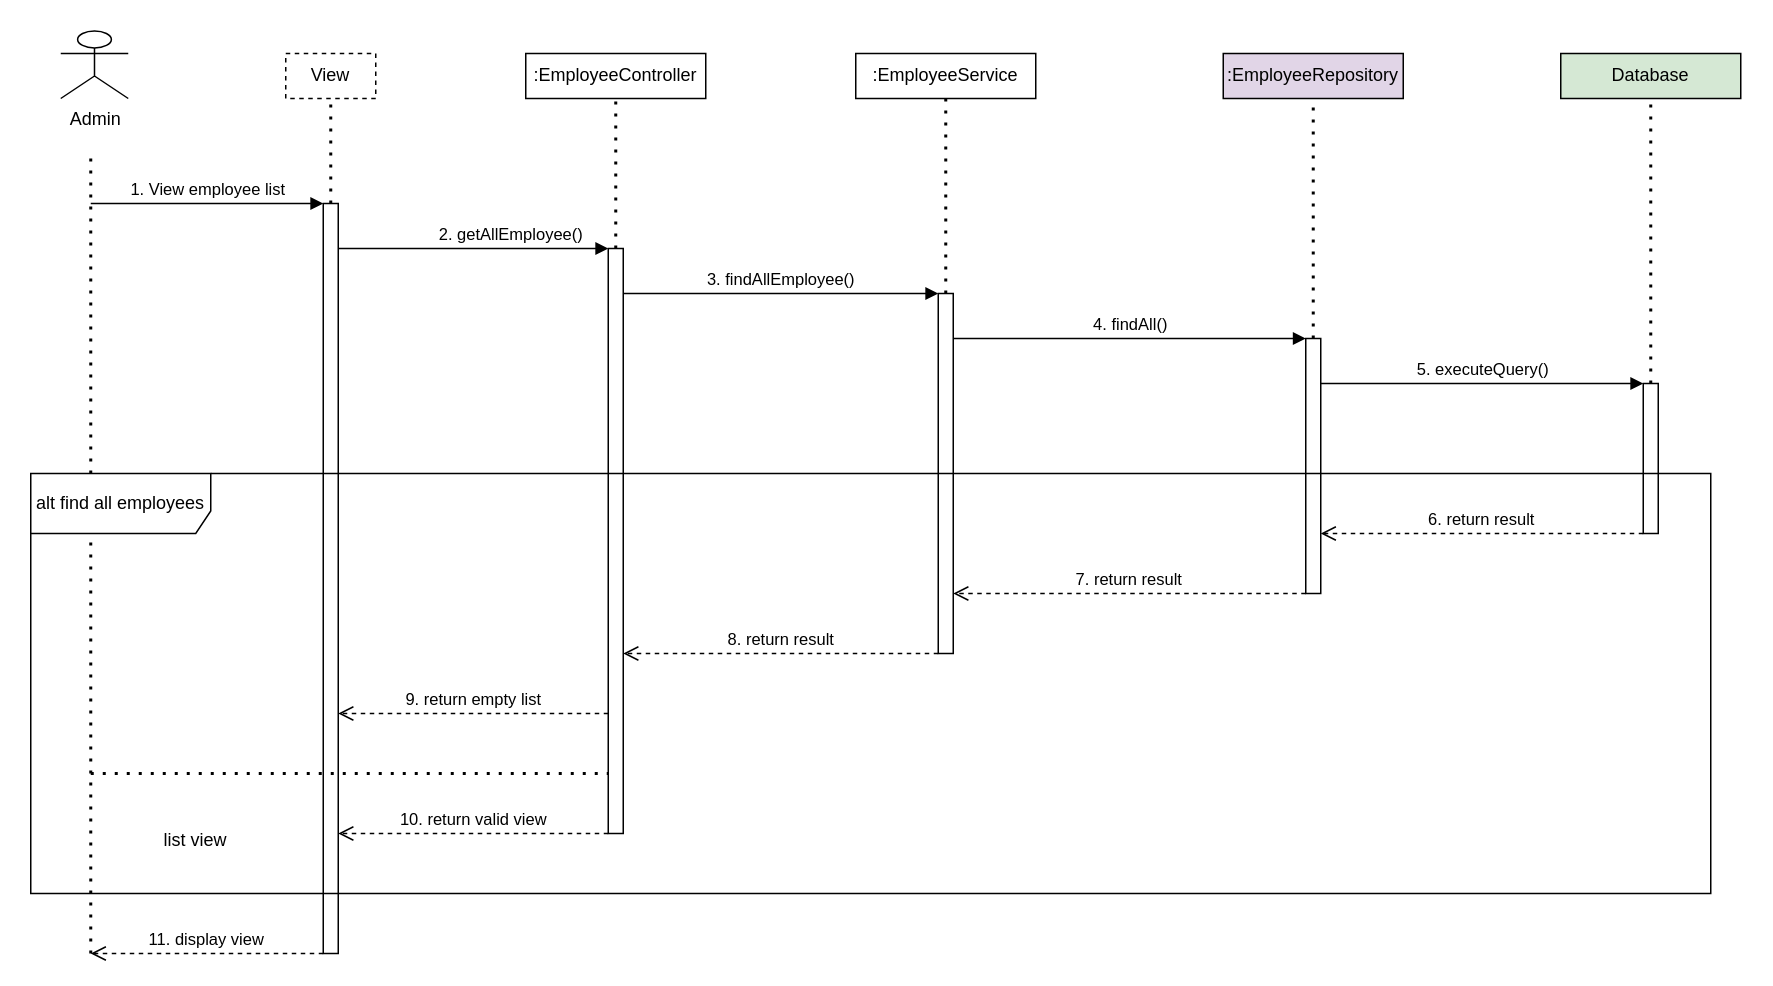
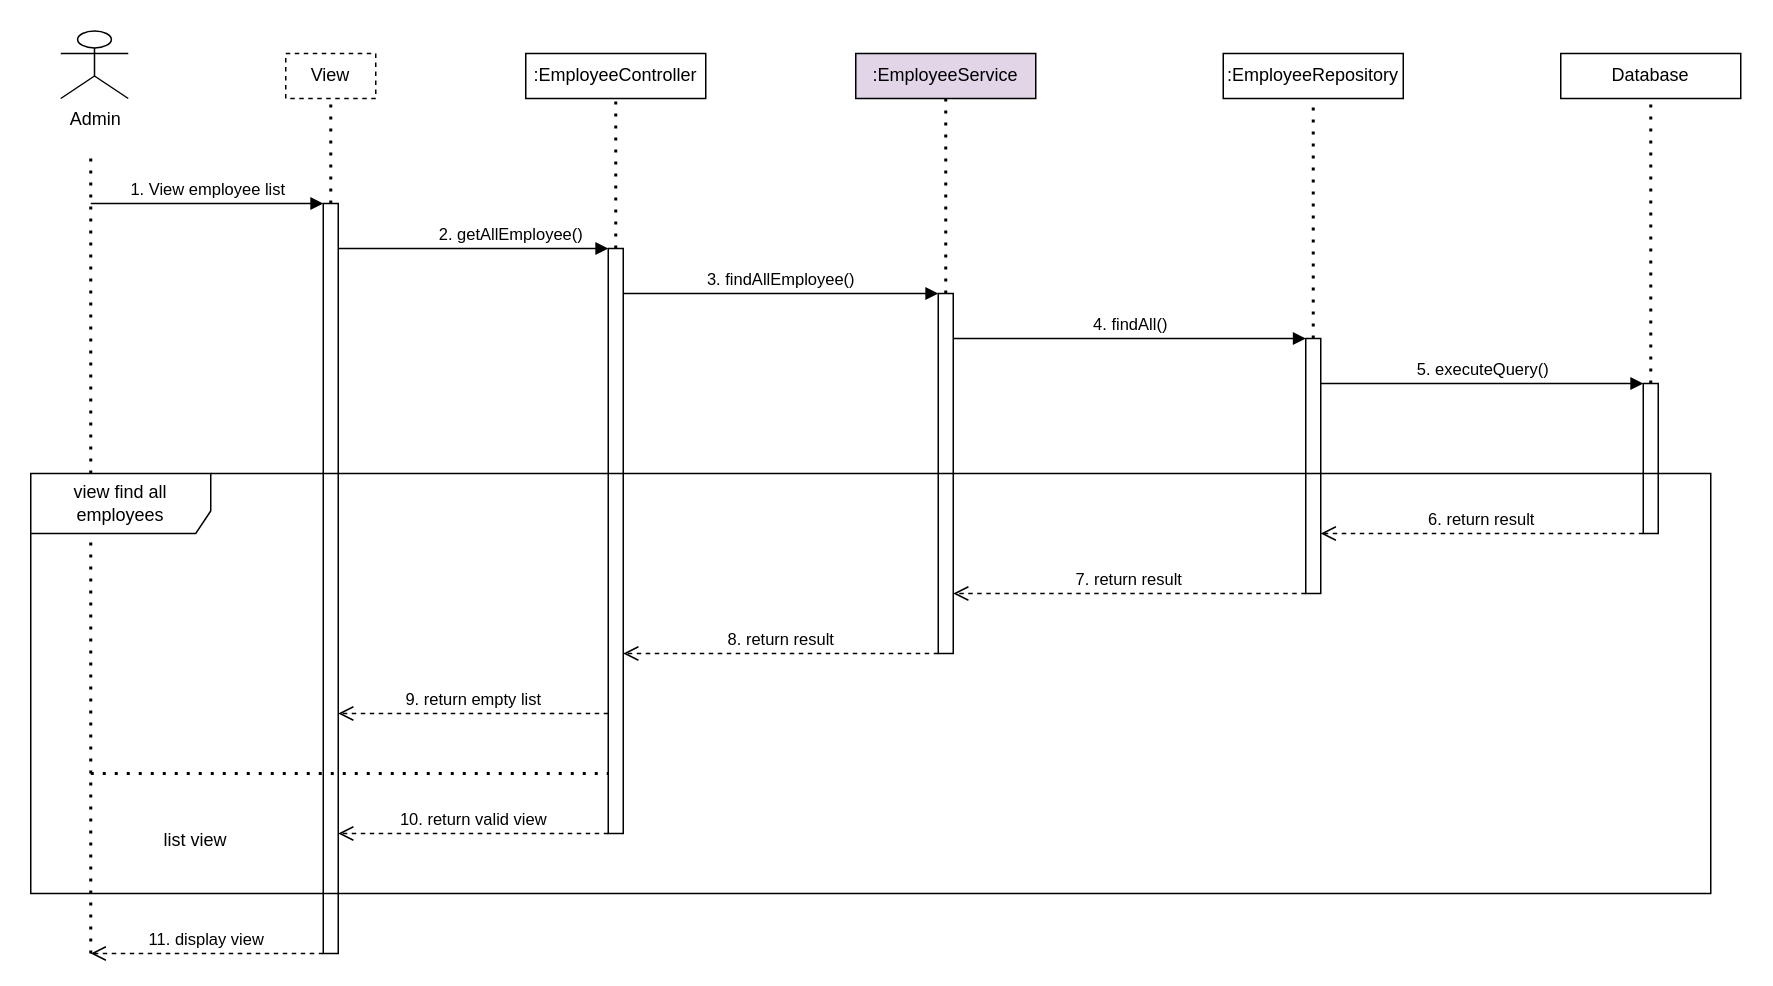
node ":EmployeeService": fillcolor #ffffff -> #e1d5e7
node ":EmployeeRepository": fillcolor #e1d5e7 -> #ffffff
node "Database": fillcolor #d5e8d4 -> #ffffff
node "alt find all employees": label "alt find all employees" -> "view find all employees"
